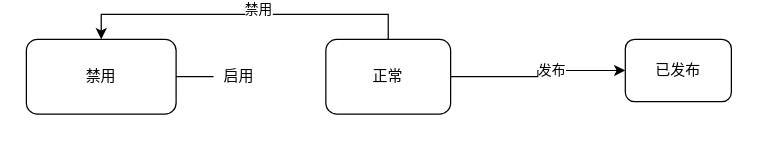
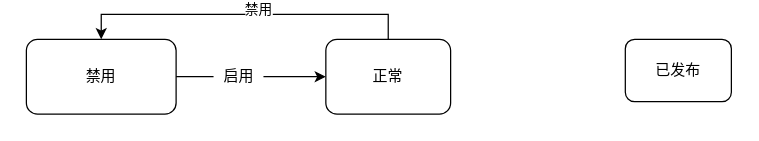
edge "启用" -> "正常": added
edge "正常" -> "已发布": removed, label "发布"
